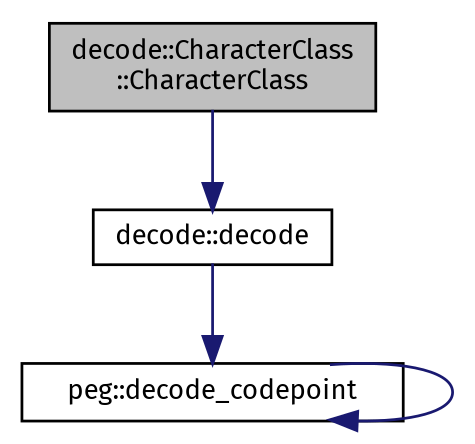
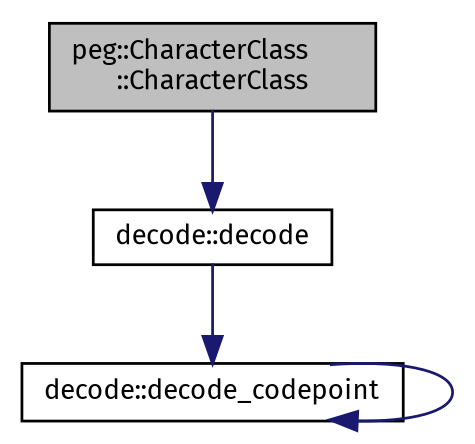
node "decode::CharacterClass ::CharacterClass": label "decode::CharacterClass ::CharacterClass" -> "peg::CharacterClass ::CharacterClass"
node "peg::decode_codepoint": label "peg::decode_codepoint" -> "decode::decode_codepoint"
